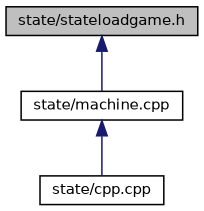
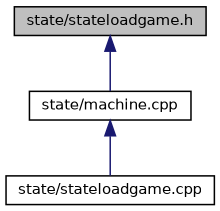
node "state/cpp.cpp": label "state/cpp.cpp" -> "state/stateloadgame.cpp"
